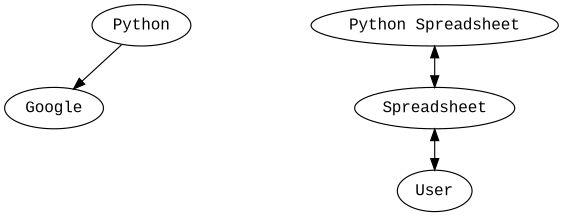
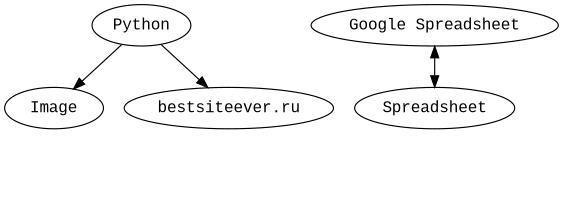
node "Python Spreadsheet": label "Python Spreadsheet" -> "Google Spreadsheet"
node "Google": label "Google" -> "Image"
node "bestsiteever.ru": added
node "User": removed
